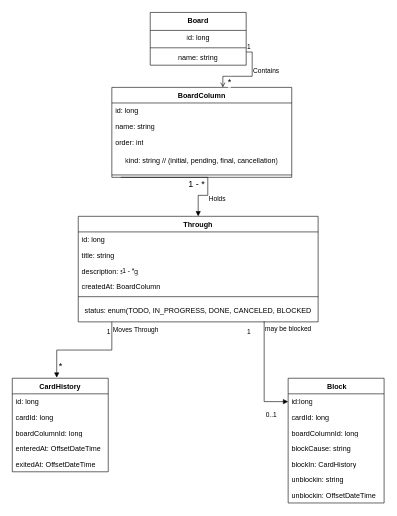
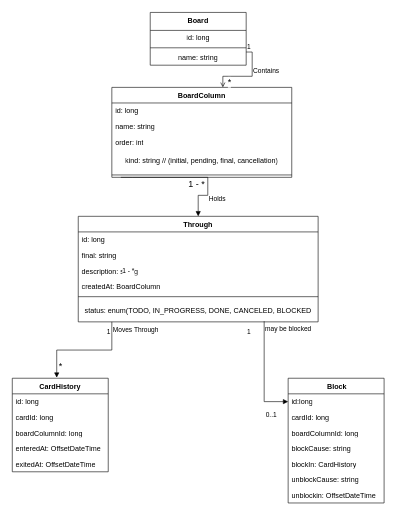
node "title: string": label "title: string" -> "final: string"
node "unblockin: string": label "unblockin: string" -> "unblockCause: string"
